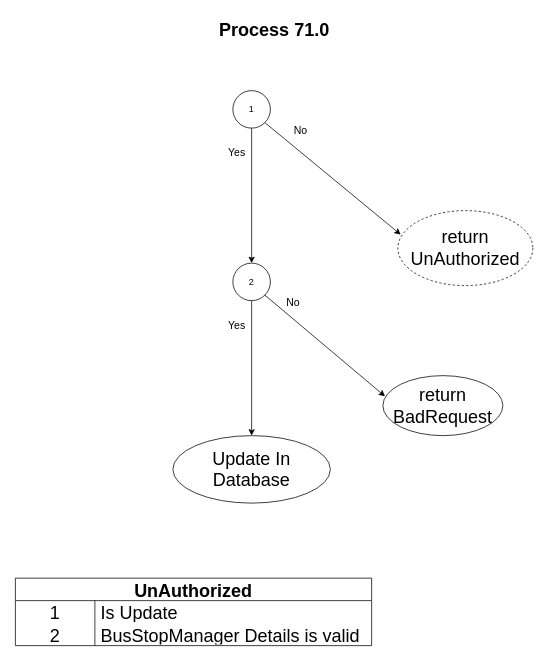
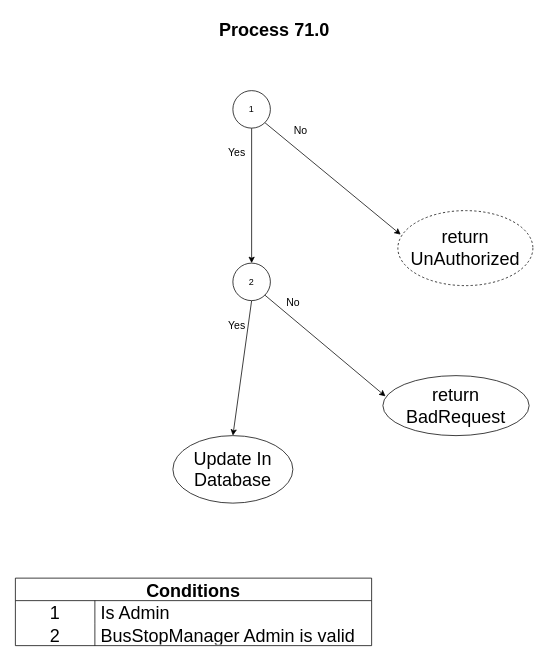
node "return BadRequest": size 120x60 -> 146x60
node "Update In Database": size 158x68 -> 120x68
node "UnAuthorized": label "UnAuthorized" -> "Conditions"
node "Is Update": label "Is Update" -> "Is Admin"
node "BusStopManager Details is valid": label "BusStopManager Details is valid" -> "BusStopManager Admin is valid"
